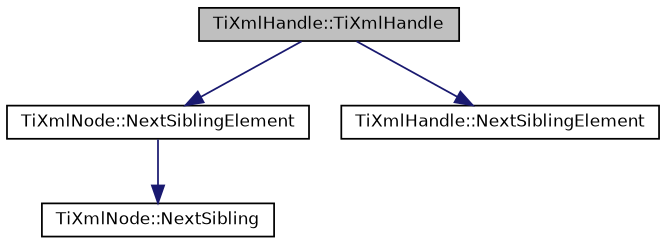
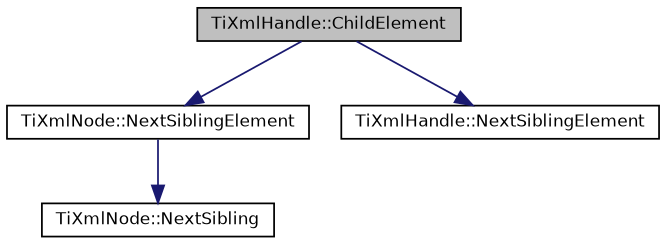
node "TiXmlHandle::TiXmlHandle": label "TiXmlHandle::TiXmlHandle" -> "TiXmlHandle::ChildElement"
